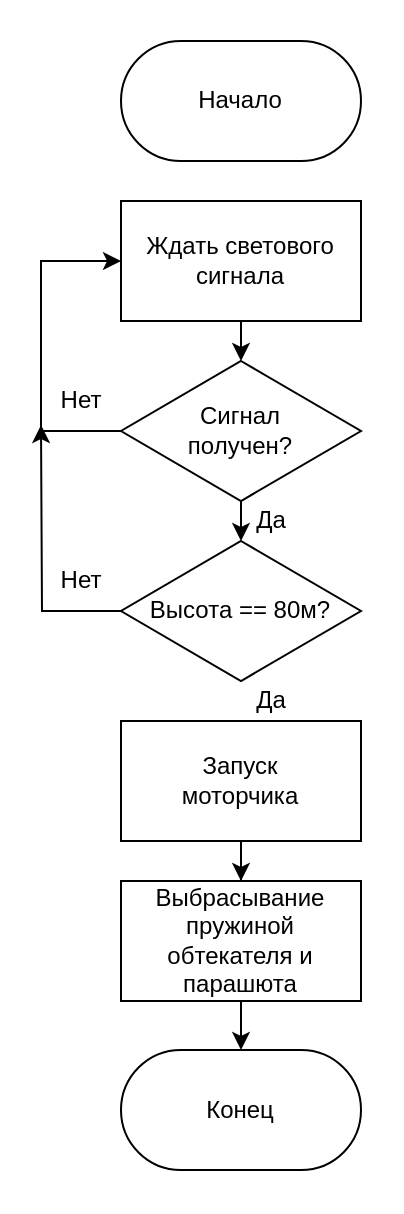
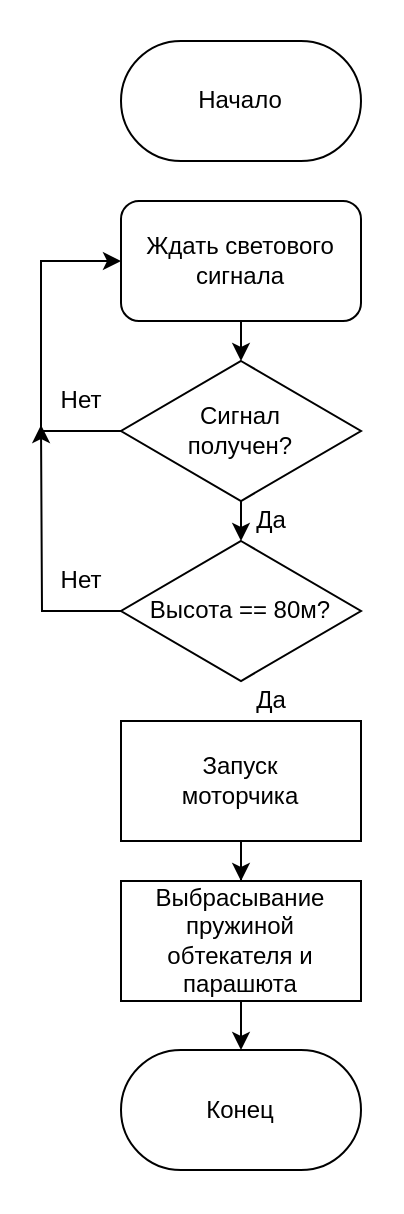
node "Ждать светового сигнала": shape rectangle -> rounded rectangle
